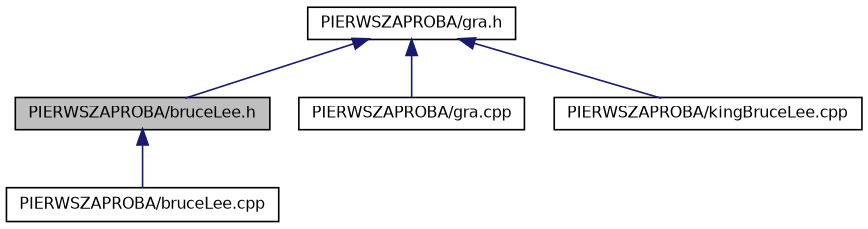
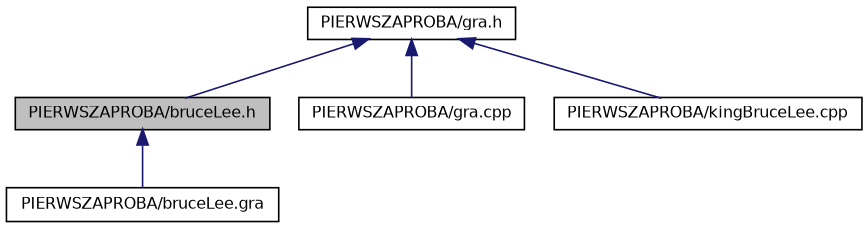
node "PIERWSZAPROBA/bruceLee.cpp": label "PIERWSZAPROBA/bruceLee.cpp" -> "PIERWSZAPROBA/bruceLee.gra"
